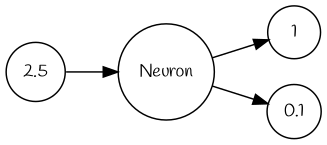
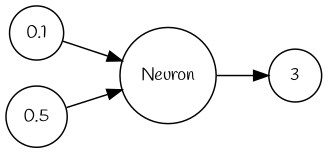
node "1": label "1" -> "3"
node "2.5": label "2.5" -> "0.5"
edge "Neuron" -> "0.1": reversed
